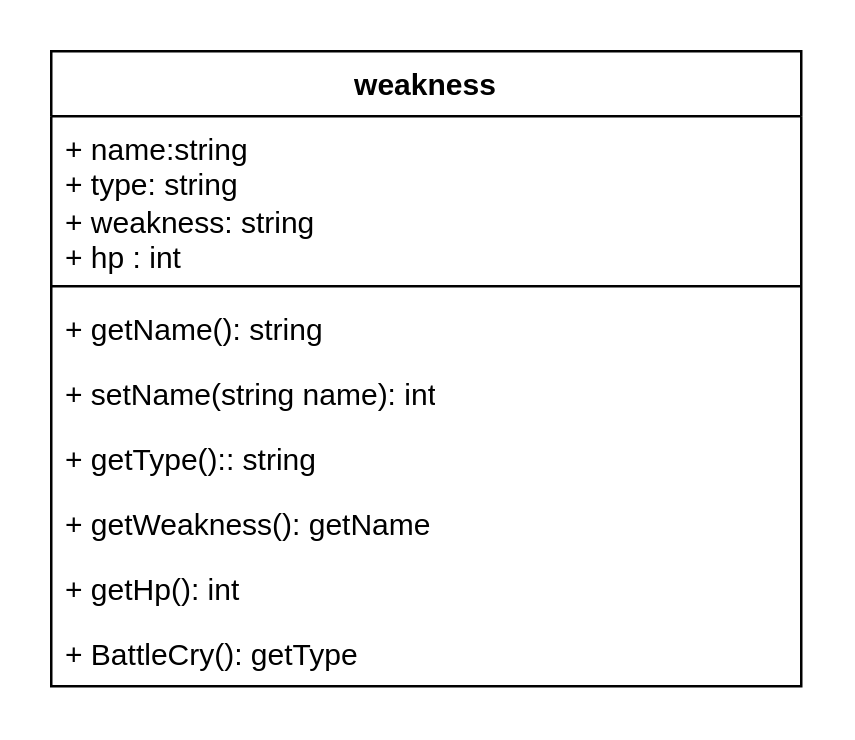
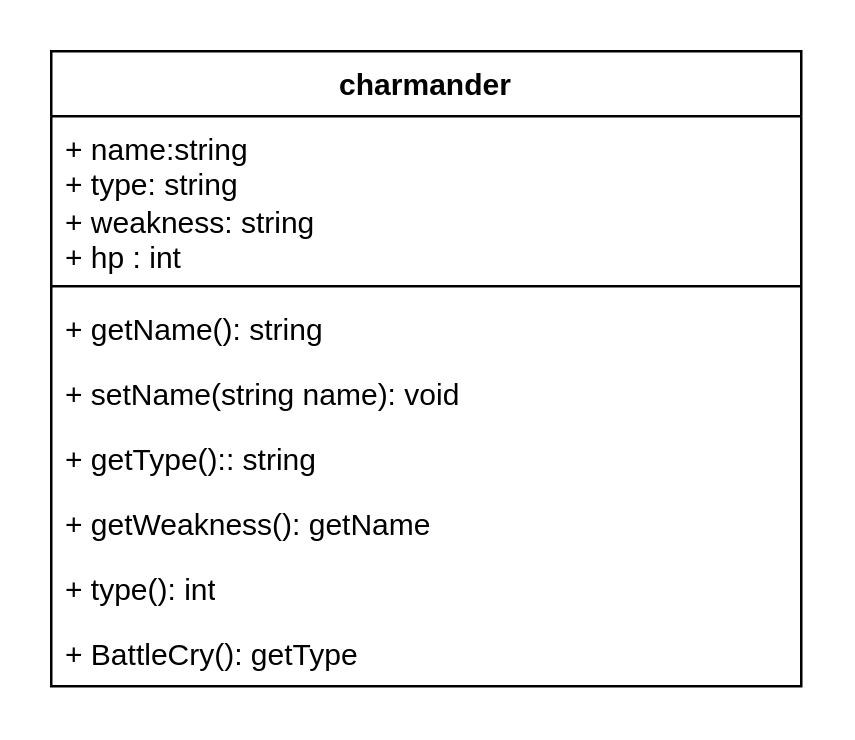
node "weakness": label "weakness" -> "charmander"
node "+ setName(string name): int": label "+ setName(string name): int" -> "+ setName(string name): void"
node "+ getHp(): int": label "+ getHp(): int" -> "+ type(): int"
